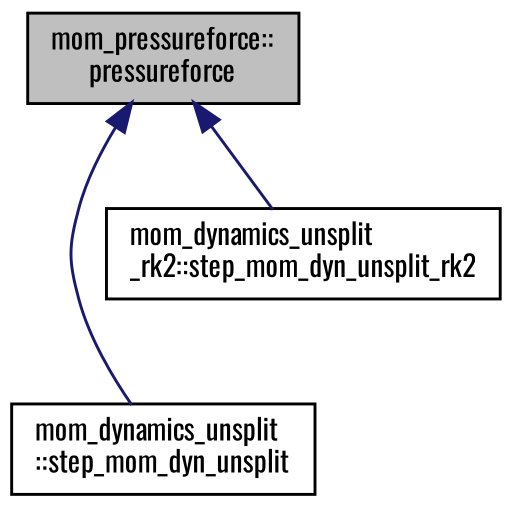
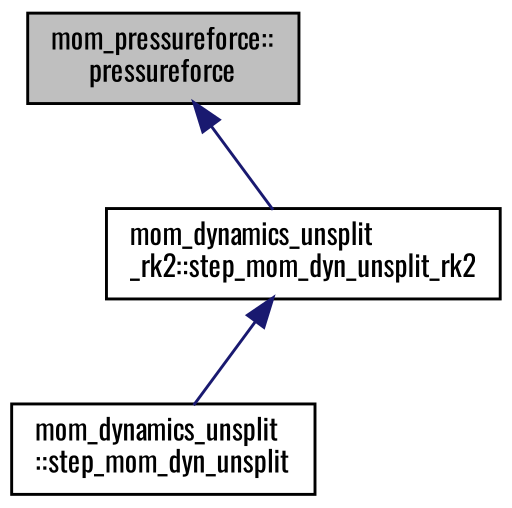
edge "mom_dynamics_unsplit ::step_mom_dyn_unsplit" -> "mom_pressureforce:: pressureforce": now "mom_dynamics_unsplit ::step_mom_dyn_unsplit" -> "mom_dynamics_unsplit _rk2::step_mom_dyn_unsplit_rk2"
